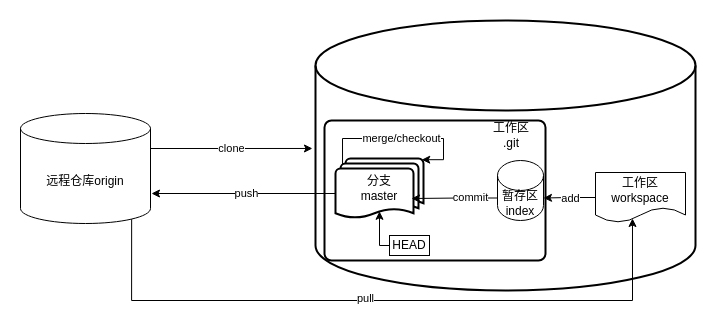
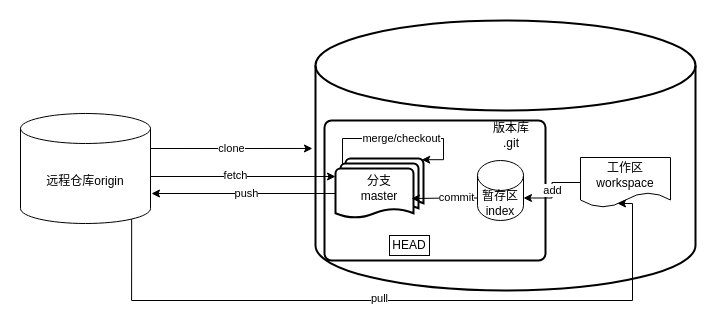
node "工作区 .git": label "工作区 .git" -> "版本库 .git"
edge "远程仓库origin" -> "分支 master": added, label "fetch"
node "暂存区index": moved (521, 191) -> (501, 191)
node "工作区 workspace": moved (641, 198) -> (626, 183)
edge "HEAD" -> "分支 master": removed
